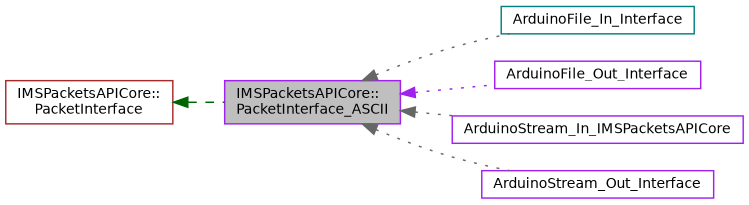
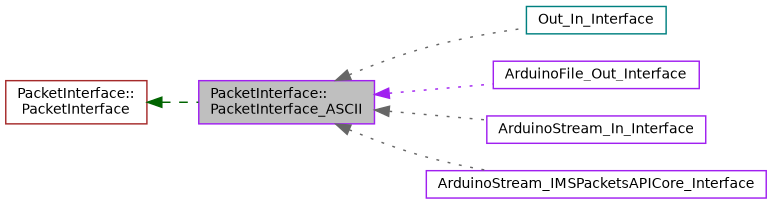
node "ArduinoFile_In_Interface": label "ArduinoFile_In_Interface" -> "Out_In_Interface"
node "IMSPacketsAPICore:: PacketInterface": label "IMSPacketsAPICore:: PacketInterface" -> "PacketInterface:: PacketInterface"
node "IMSPacketsAPICore:: PacketInterface_ASCII": label "IMSPacketsAPICore:: PacketInterface_ASCII" -> "PacketInterface:: PacketInterface_ASCII"
node "ArduinoStream_In_IMSPacketsAPICore": label "ArduinoStream_In_IMSPacketsAPICore" -> "ArduinoStream_In_Interface"
node "ArduinoStream_Out_Interface": label "ArduinoStream_Out_Interface" -> "ArduinoStream_IMSPacketsAPICore_Interface"
